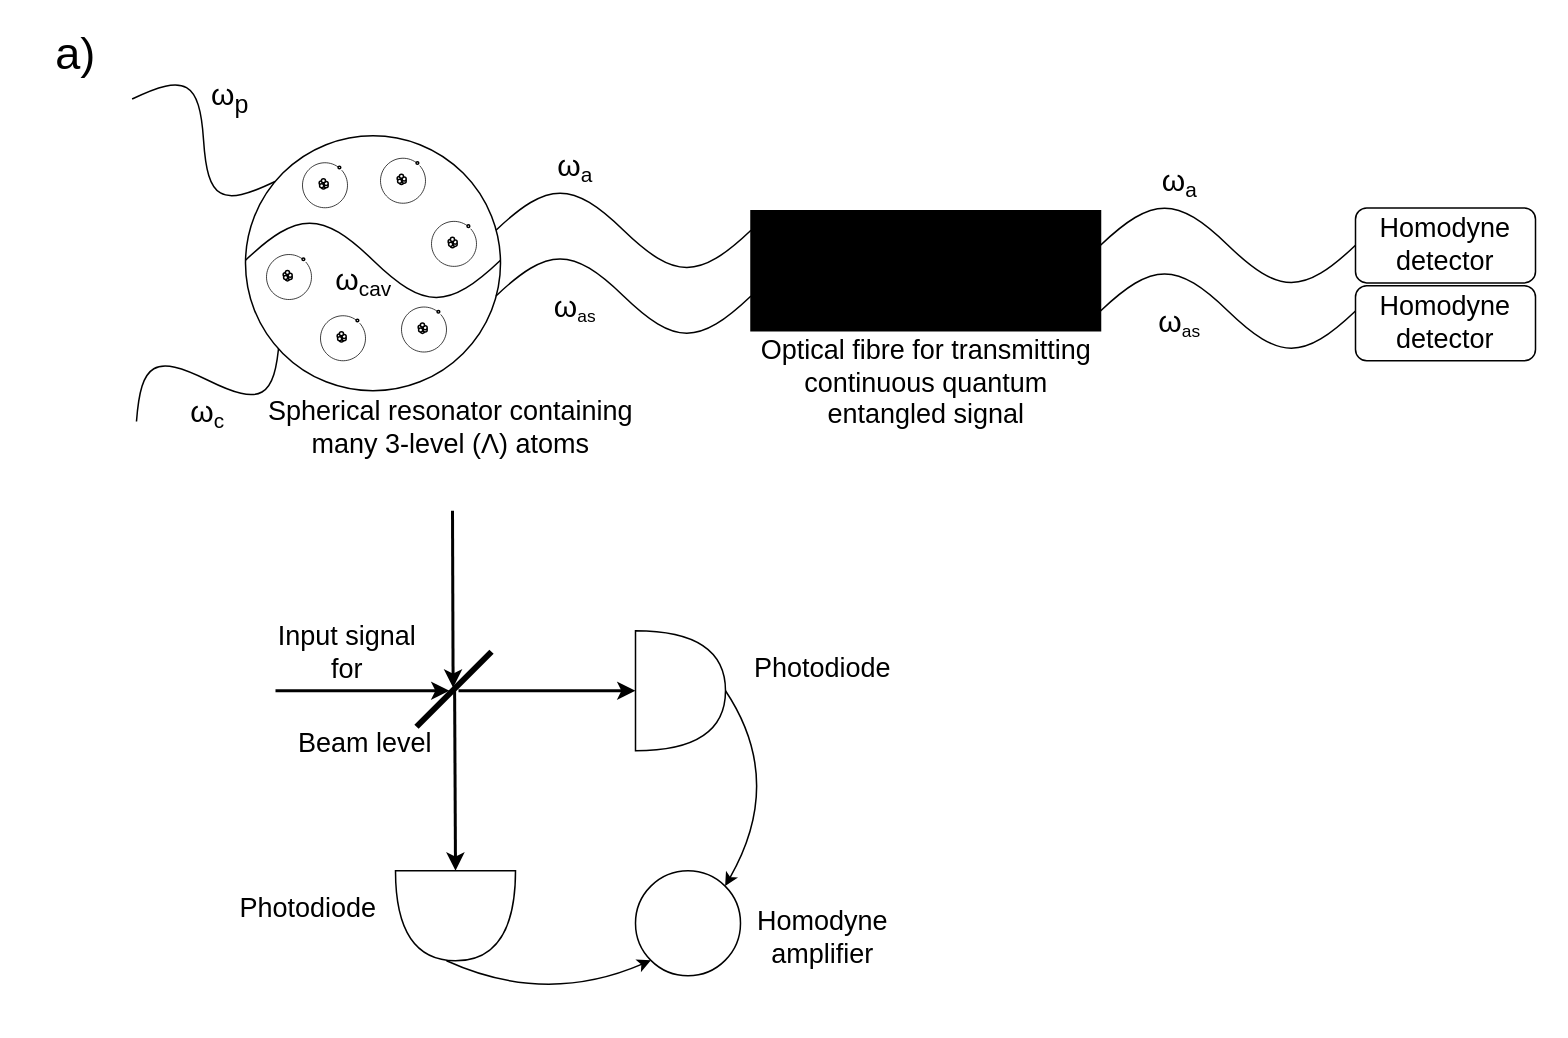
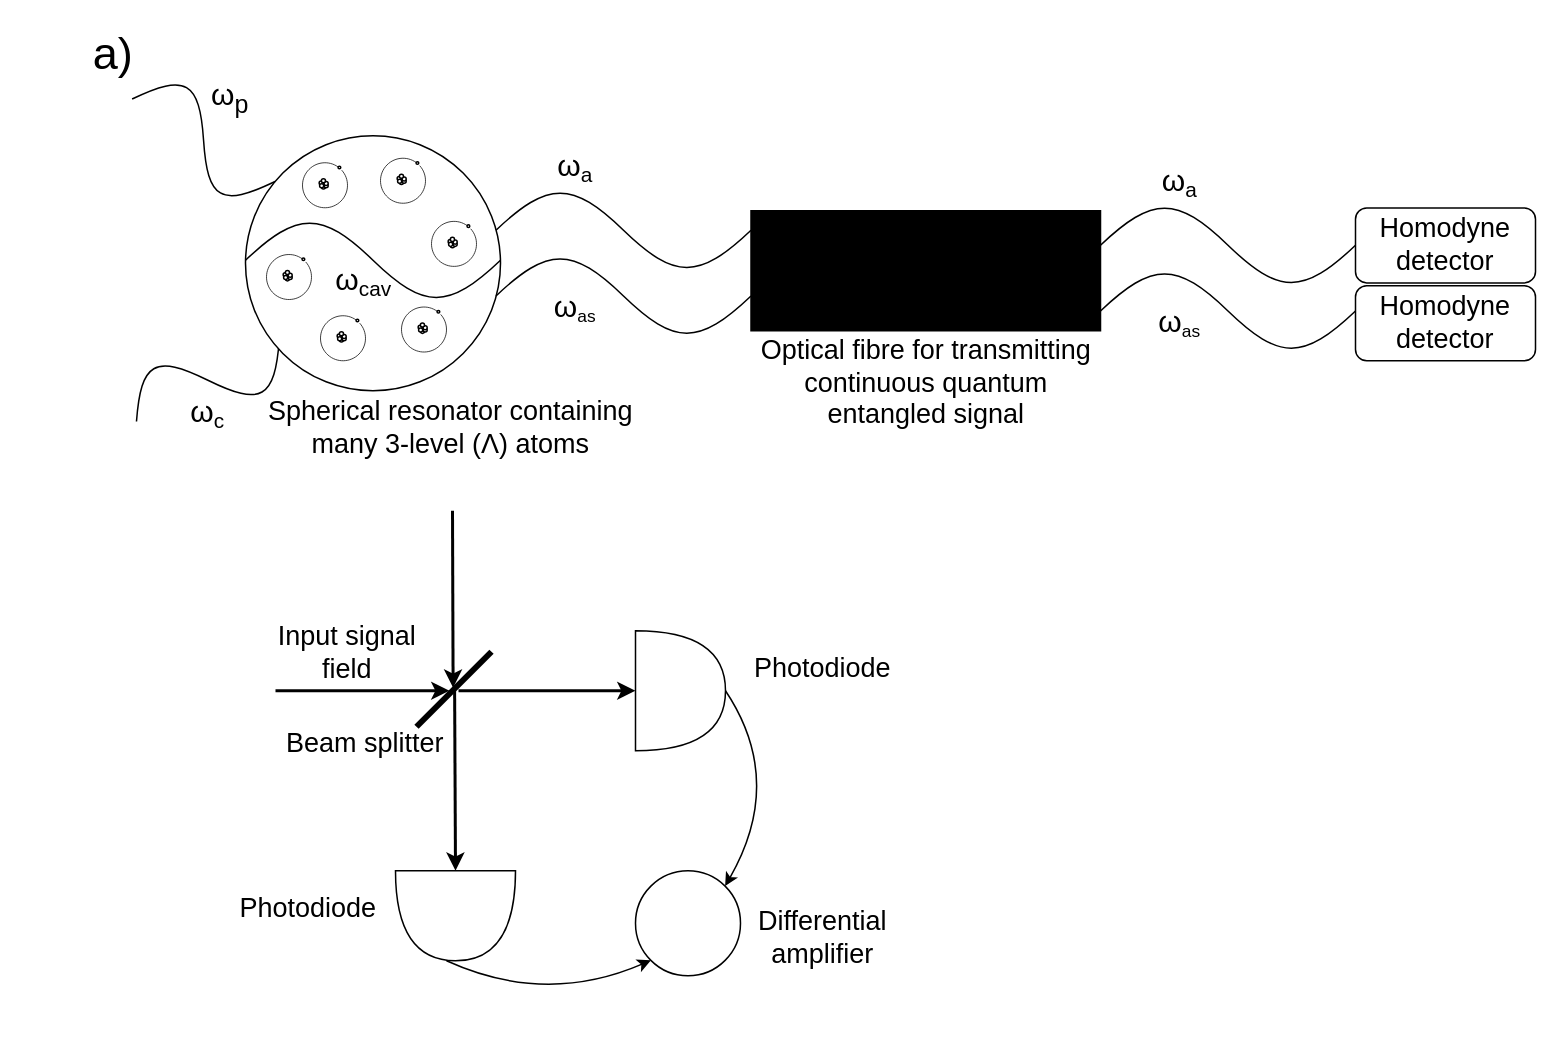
node "a)": moved (76, 53) -> (113, 53)
node "Input signal for": label "Input signal for" -> "Input signal field"
node "Beam level": label "Beam level" -> "Beam splitter"
node "Homodyne amplifier": label "Homodyne amplifier" -> "Differential amplifier"
